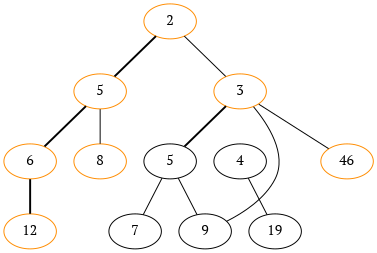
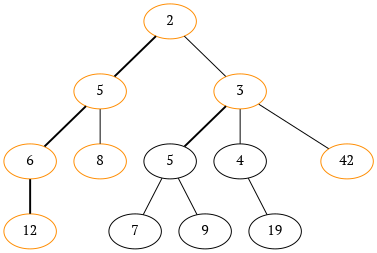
node "46": label "46" -> "42"
edge "3" -- "9": now "3" -- "4"
